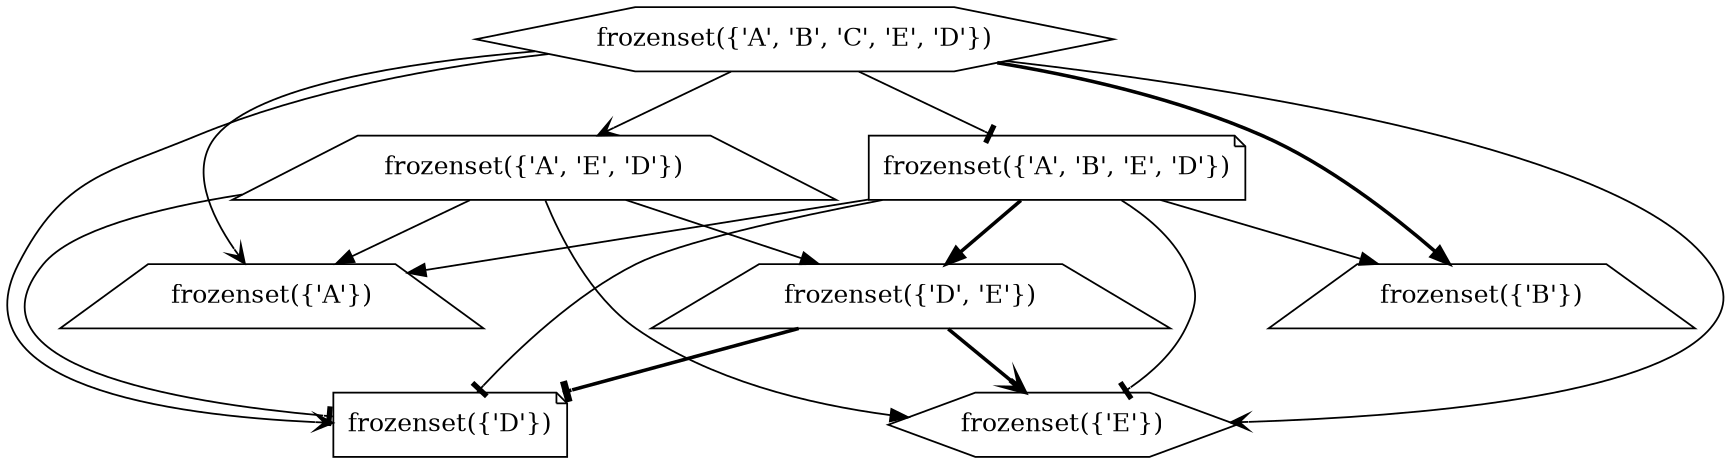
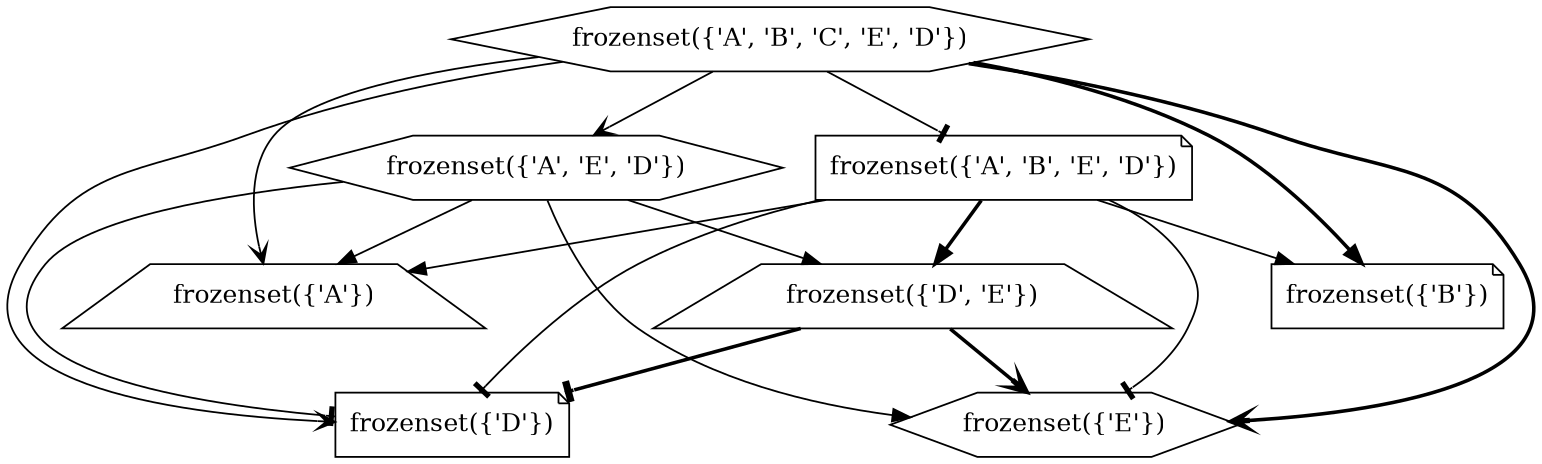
node "frozenset({'A', 'E', 'D'})": shape trapezium -> hexagon
edge "frozenset({'A', 'B', 'C', 'E', 'D'})" -> "frozenset({'E'})": style solid -> bold
node "frozenset({'B'})": shape trapezium -> note
